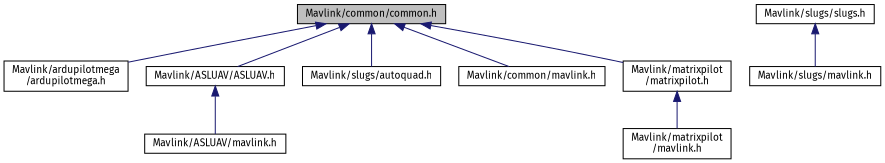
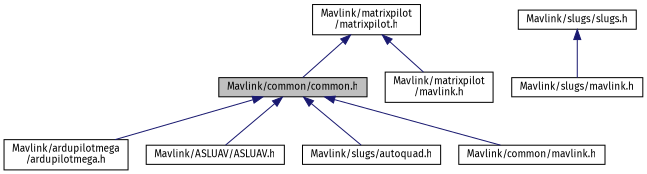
edge "Mavlink/matrixpilot /matrixpilot.h" -> "Mavlink/common/common.h": reversed
node "Mavlink/ASLUAV/mavlink.h": removed
